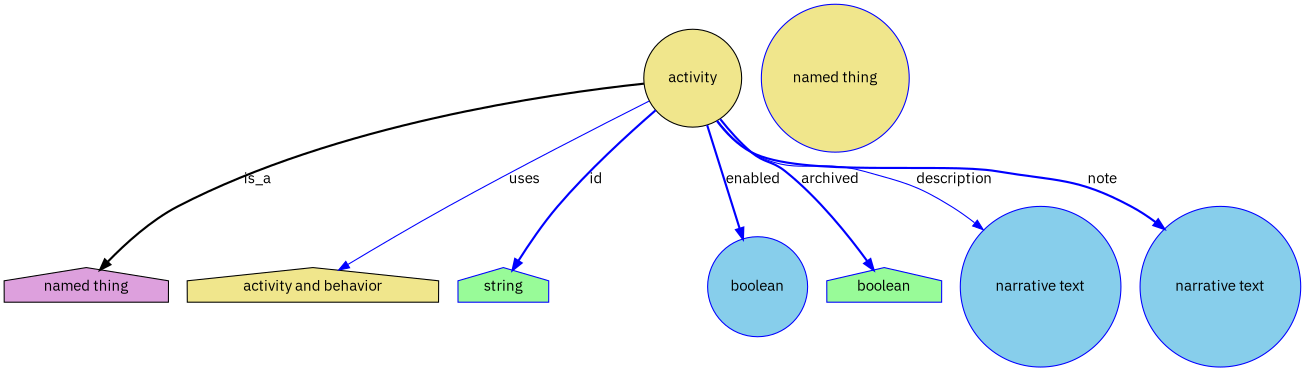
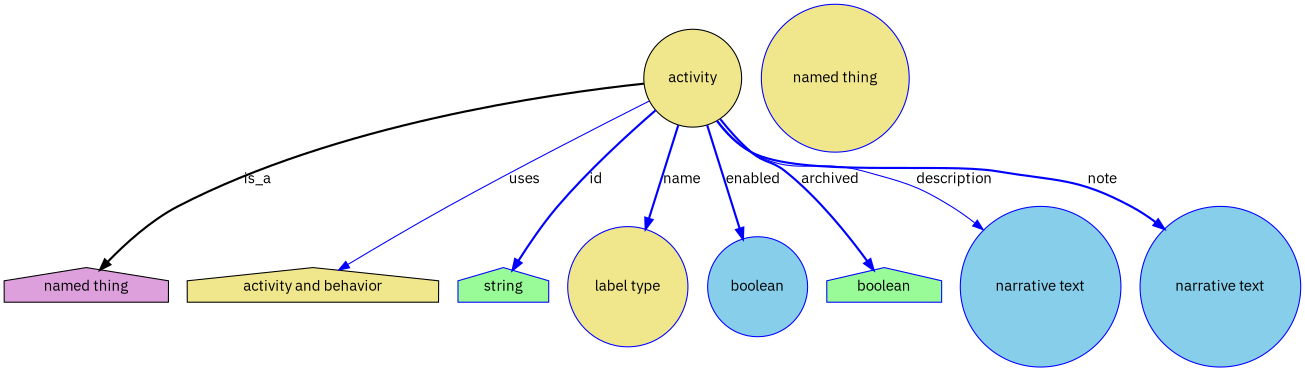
node "label type": added
